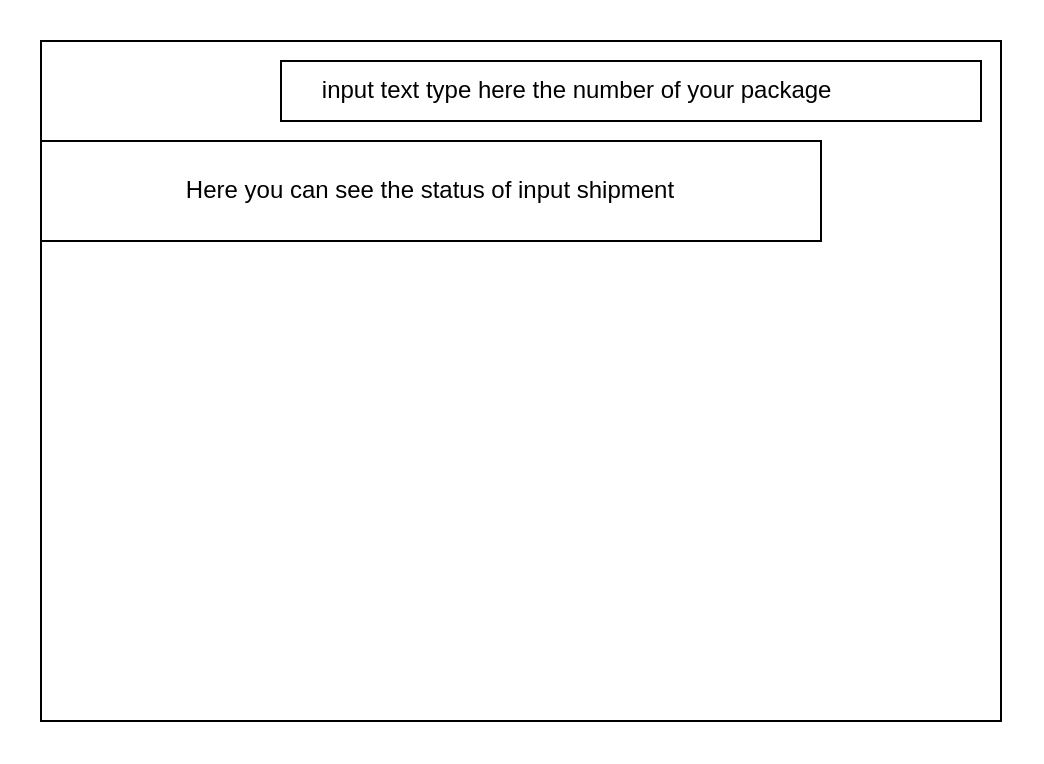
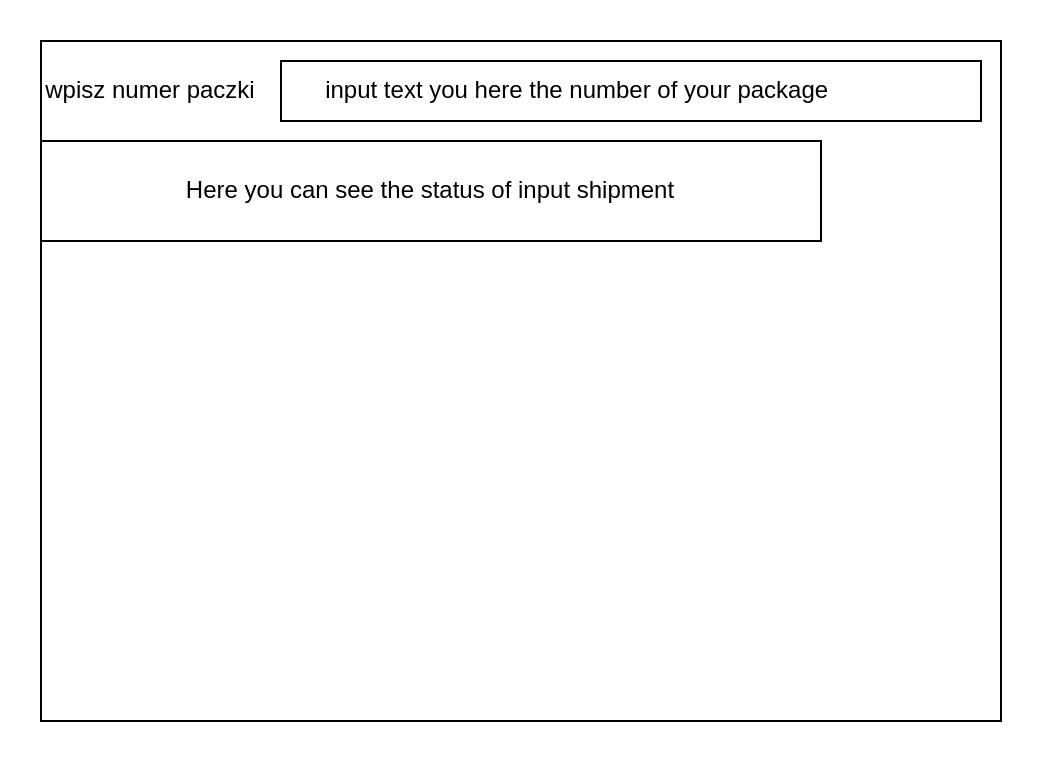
node "wpisz numer paczki": added
node "input text type here the number of your package": label "input text type here the number of your package" -> "input text you here the number of your package"
